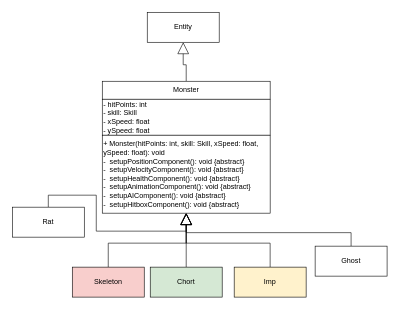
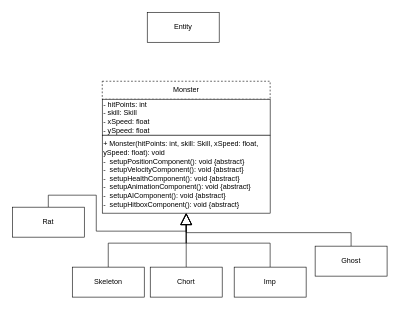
edge "Monster" -> "Entity": removed
node "Monster": style solid -> dashed
node "Skeleton": fillcolor #f8cecc -> #ffffff
node "Chort": fillcolor #d5e8d4 -> #ffffff
node "Imp": fillcolor #fff2cc -> #ffffff
